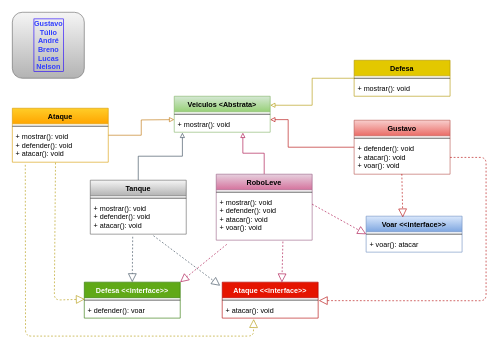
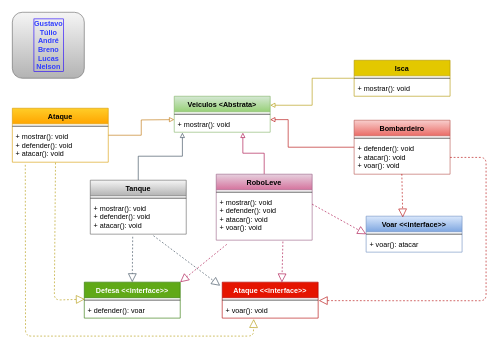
node "Defesa": label "Defesa" -> "Isca"
node "Gustavo": label "Gustavo" -> "Bombardeiro"
node "+ atacar(): void": label "+ atacar(): void" -> "+ voar(): void"
